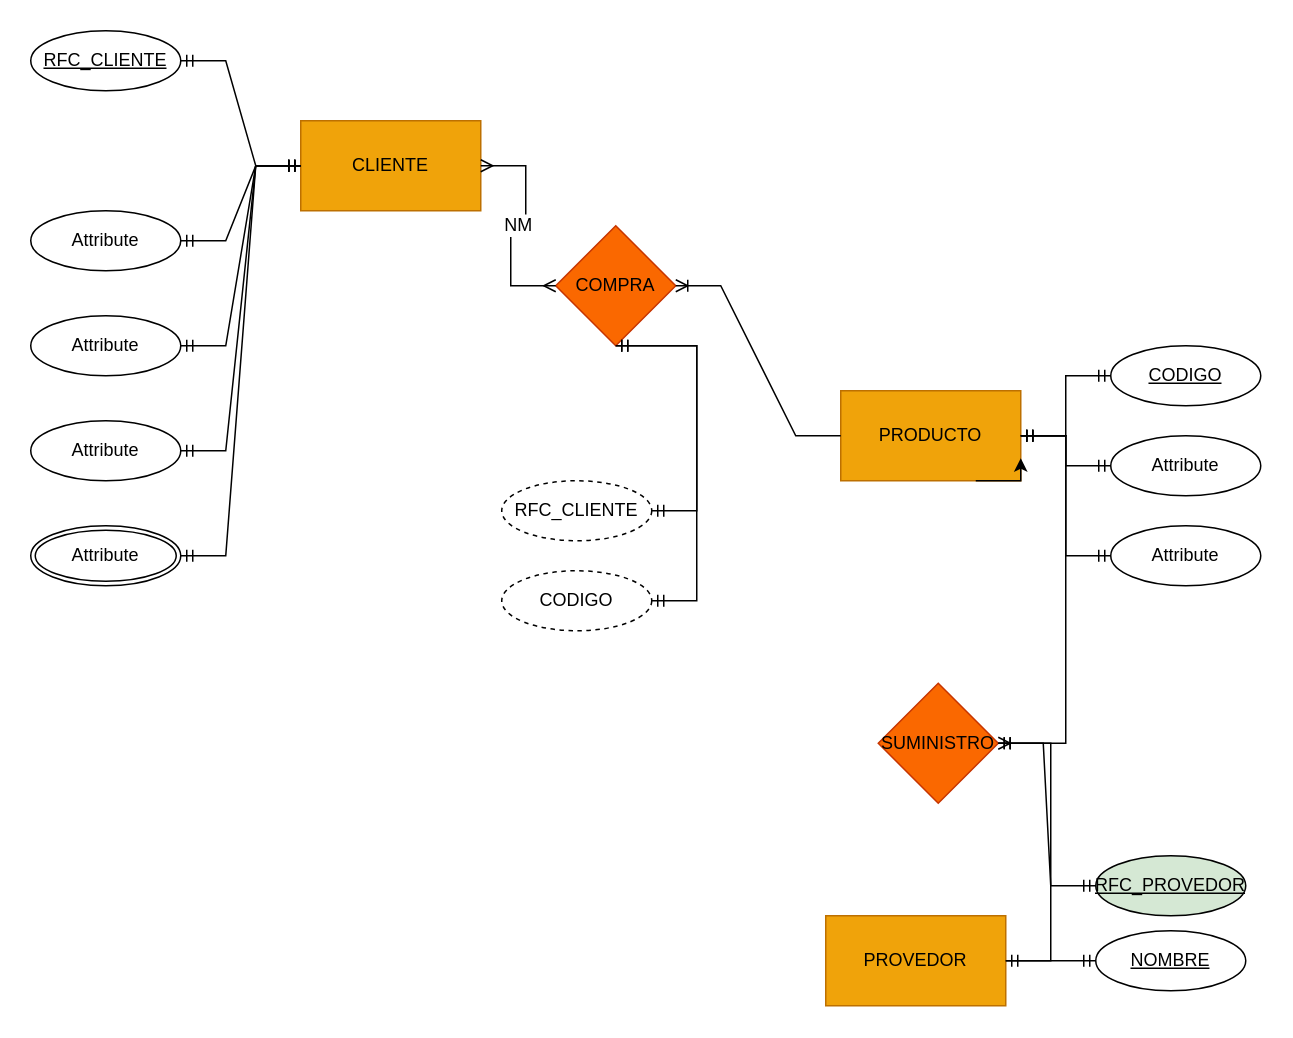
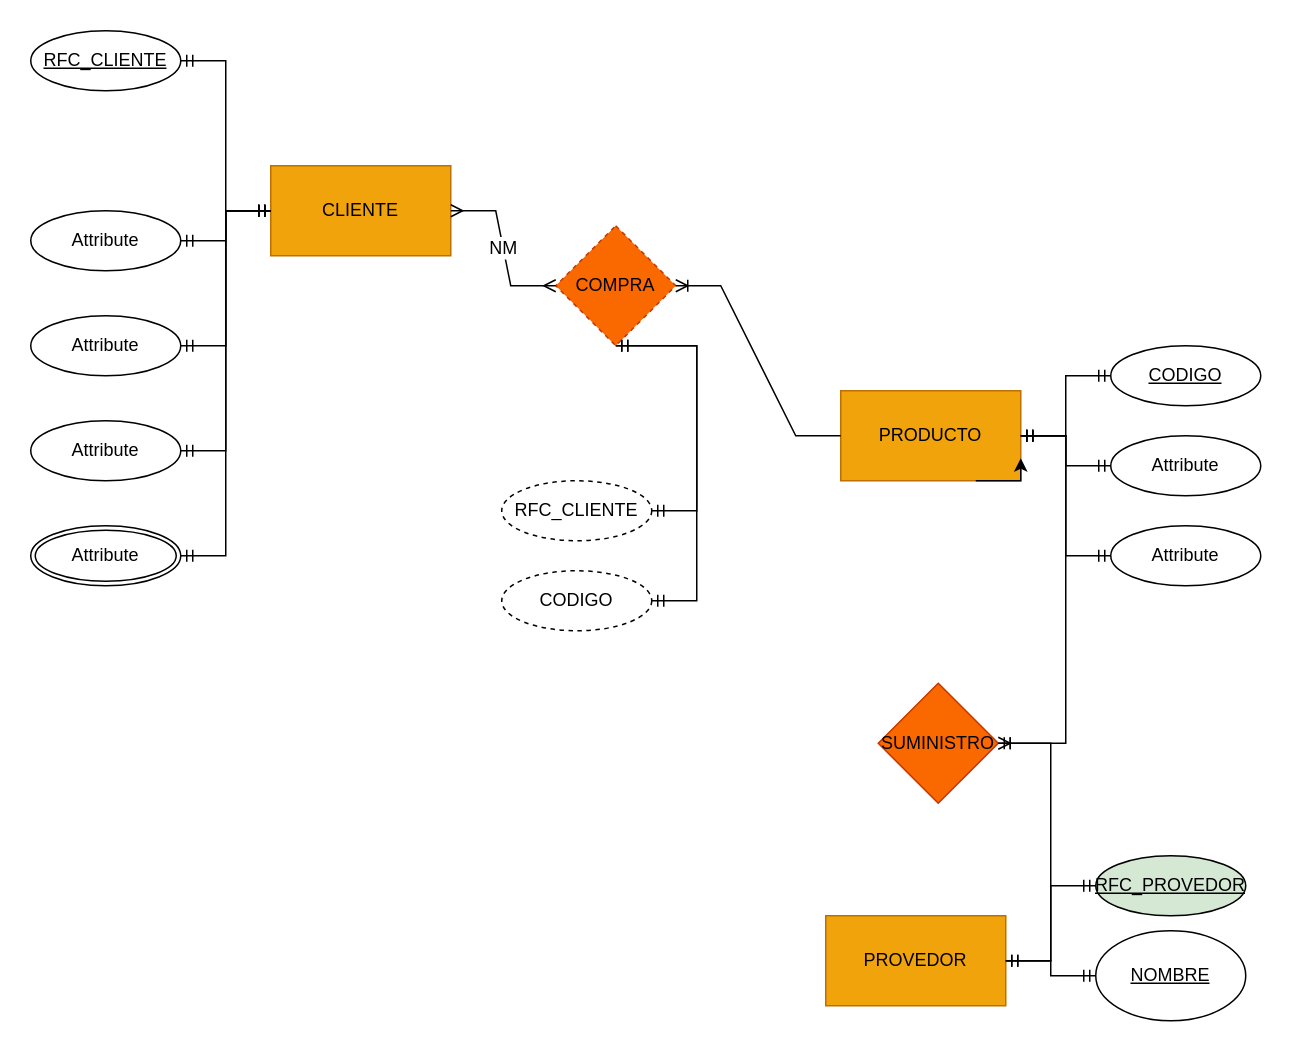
node "CLIENTE": moved (391, 166) -> (361, 211)
node "COMPRA": style solid -> dashed
edge "SUMINISTRO" -- "RFC_PROVEDOR": now "PROVEDOR" -- "RFC_PROVEDOR"
node "NOMBRE": size 150x60 -> 150x90
